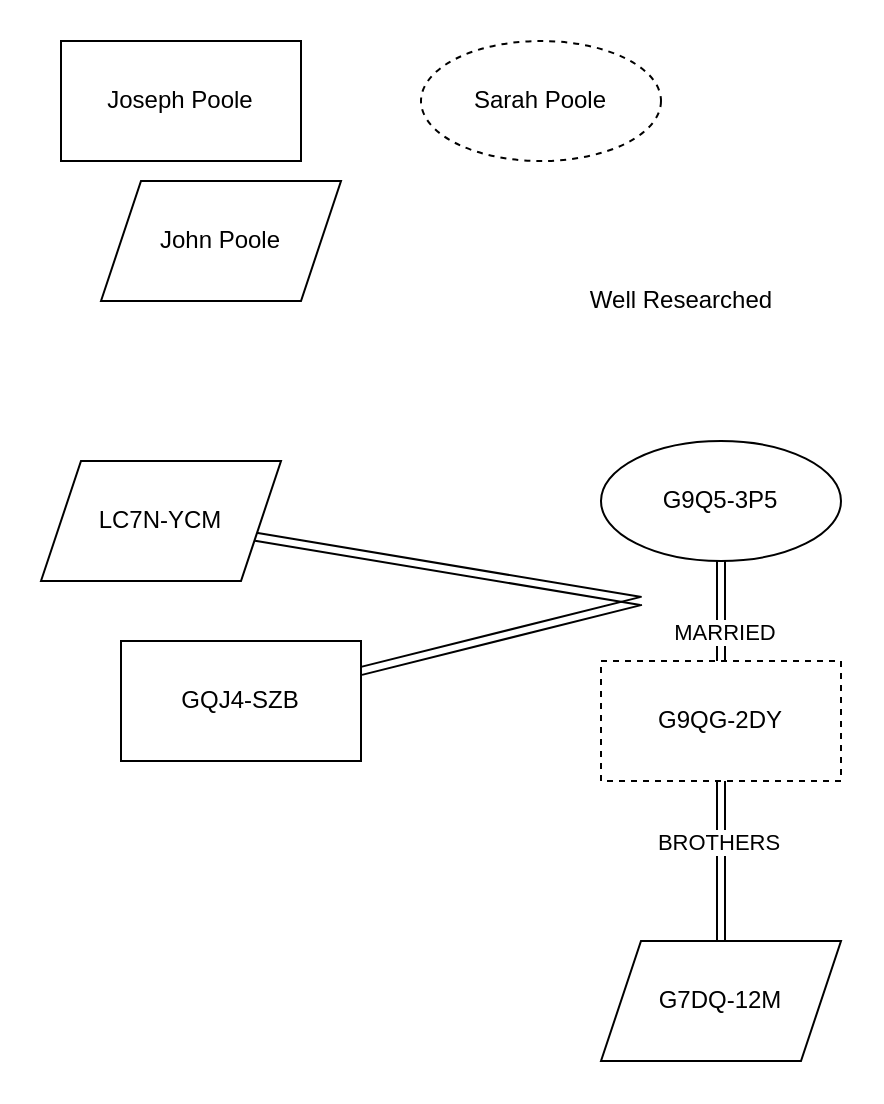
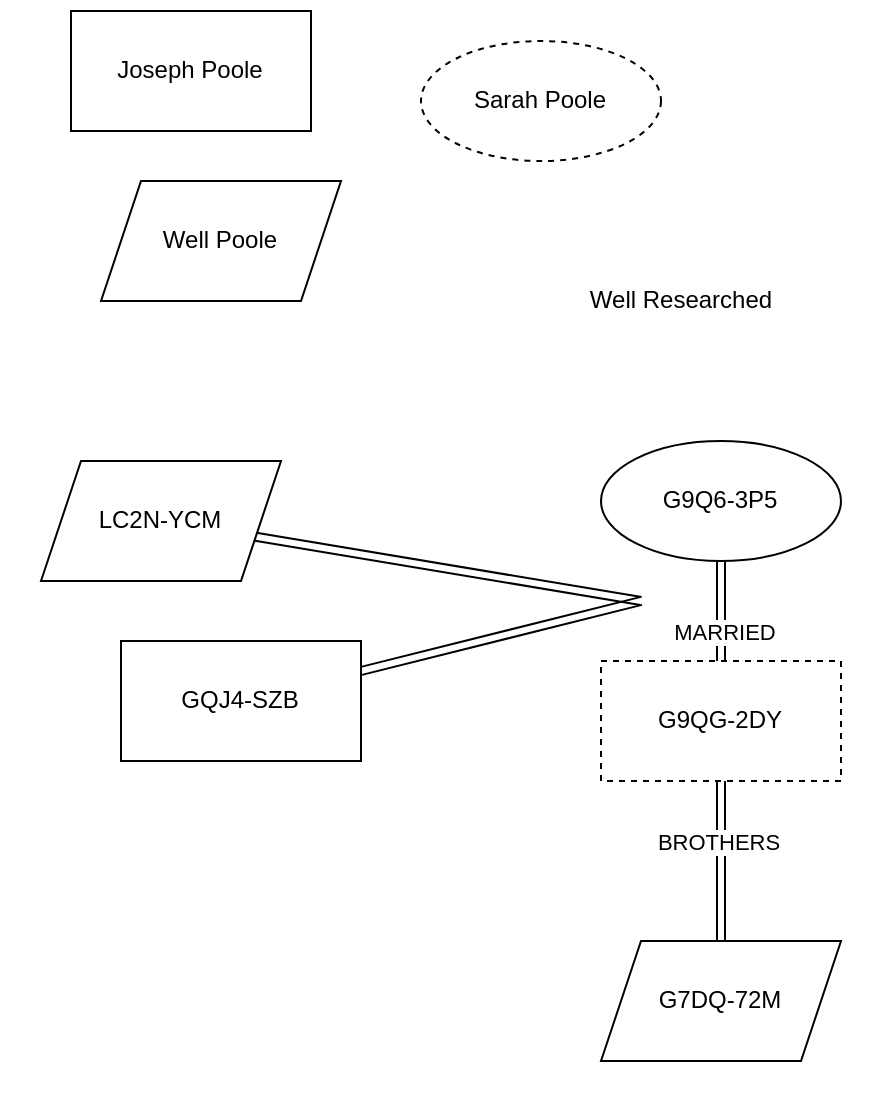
node "Joseph Poole": moved (181, 101) -> (191, 71)
node "John Poole": label "John Poole" -> "Well Poole"
node "G9Q5-3P5": label "G9Q5-3P5" -> "G9Q6-3P5"
node "LC7N-YCM": label "LC7N-YCM" -> "LC2N-YCM"
node "G7DQ-12M": label "G7DQ-12M" -> "G7DQ-72M"
